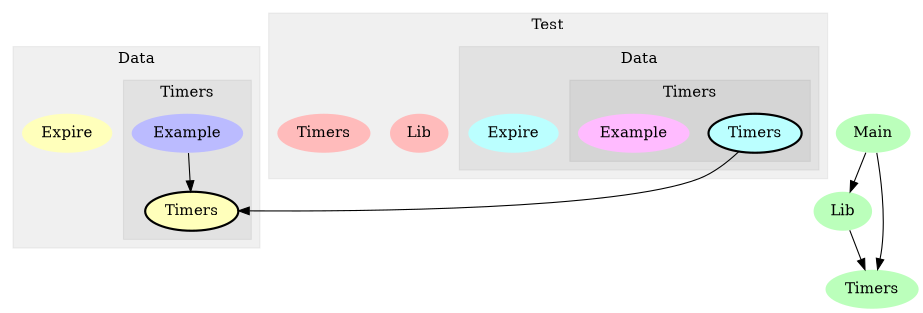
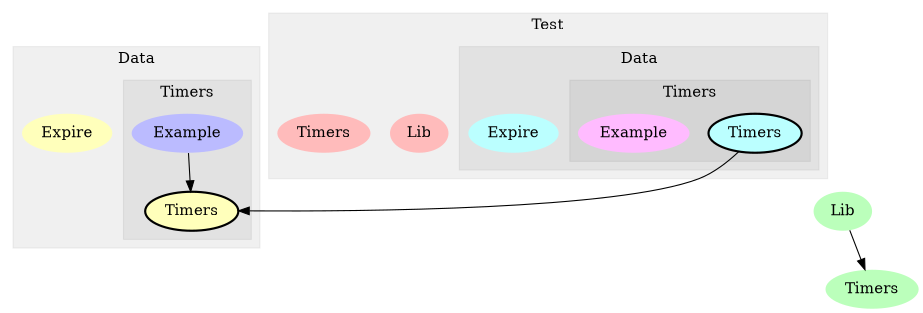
node "Main": removed
